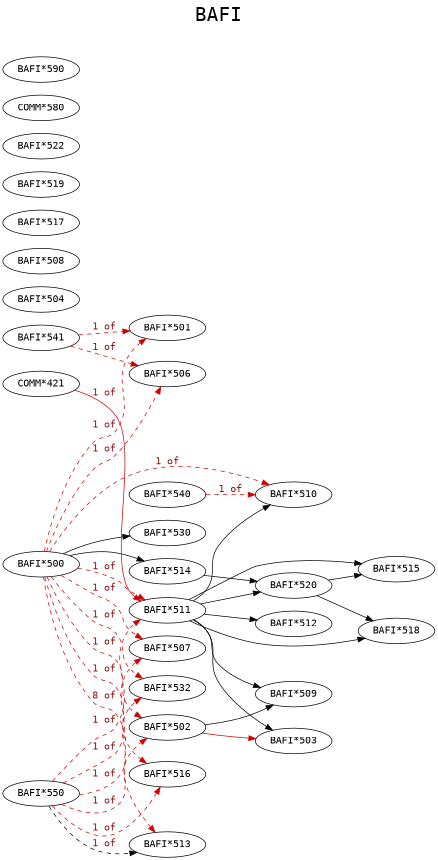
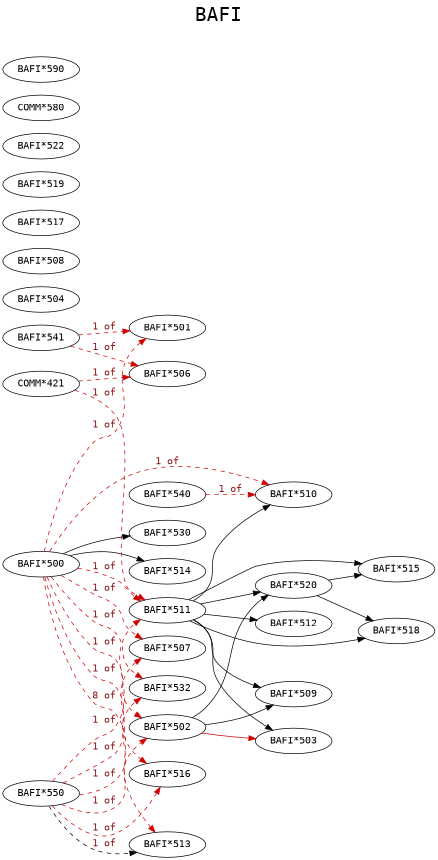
edge "BAFI*500" -> "BAFI*506": now "COMM*421" -> "BAFI*506"
edge "COMM*421" -> "BAFI*511": style solid -> dashed
edge "BAFI*514" -> "BAFI*520": now "BAFI*502" -> "BAFI*520"
